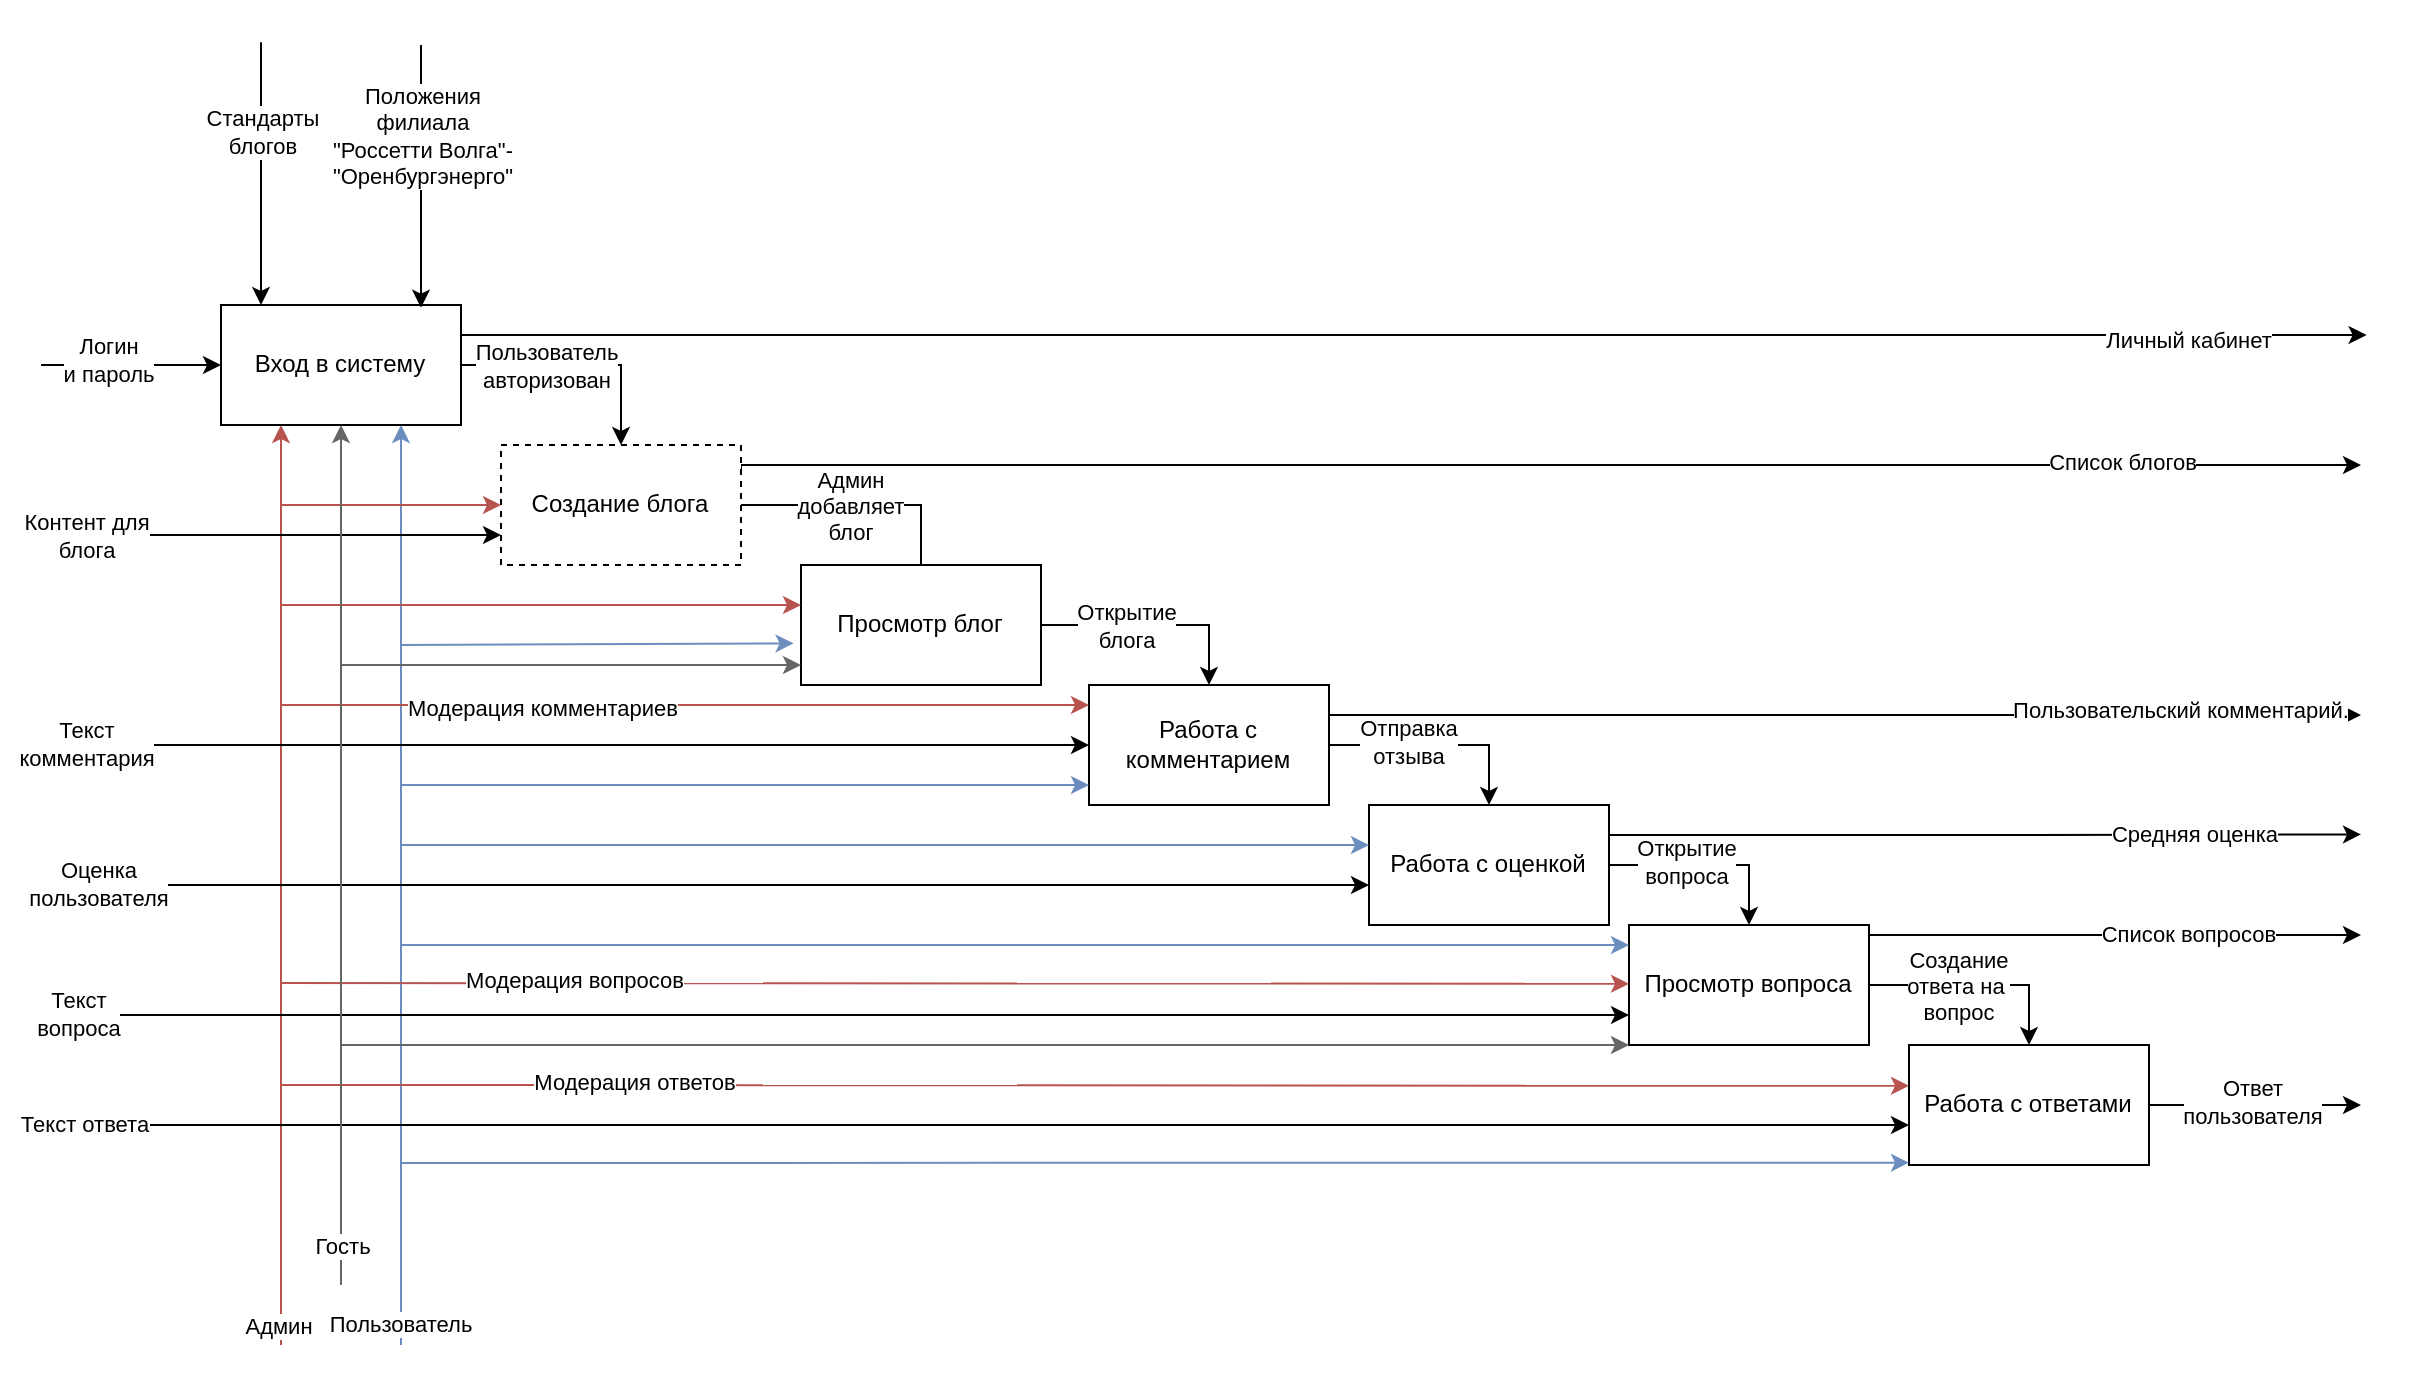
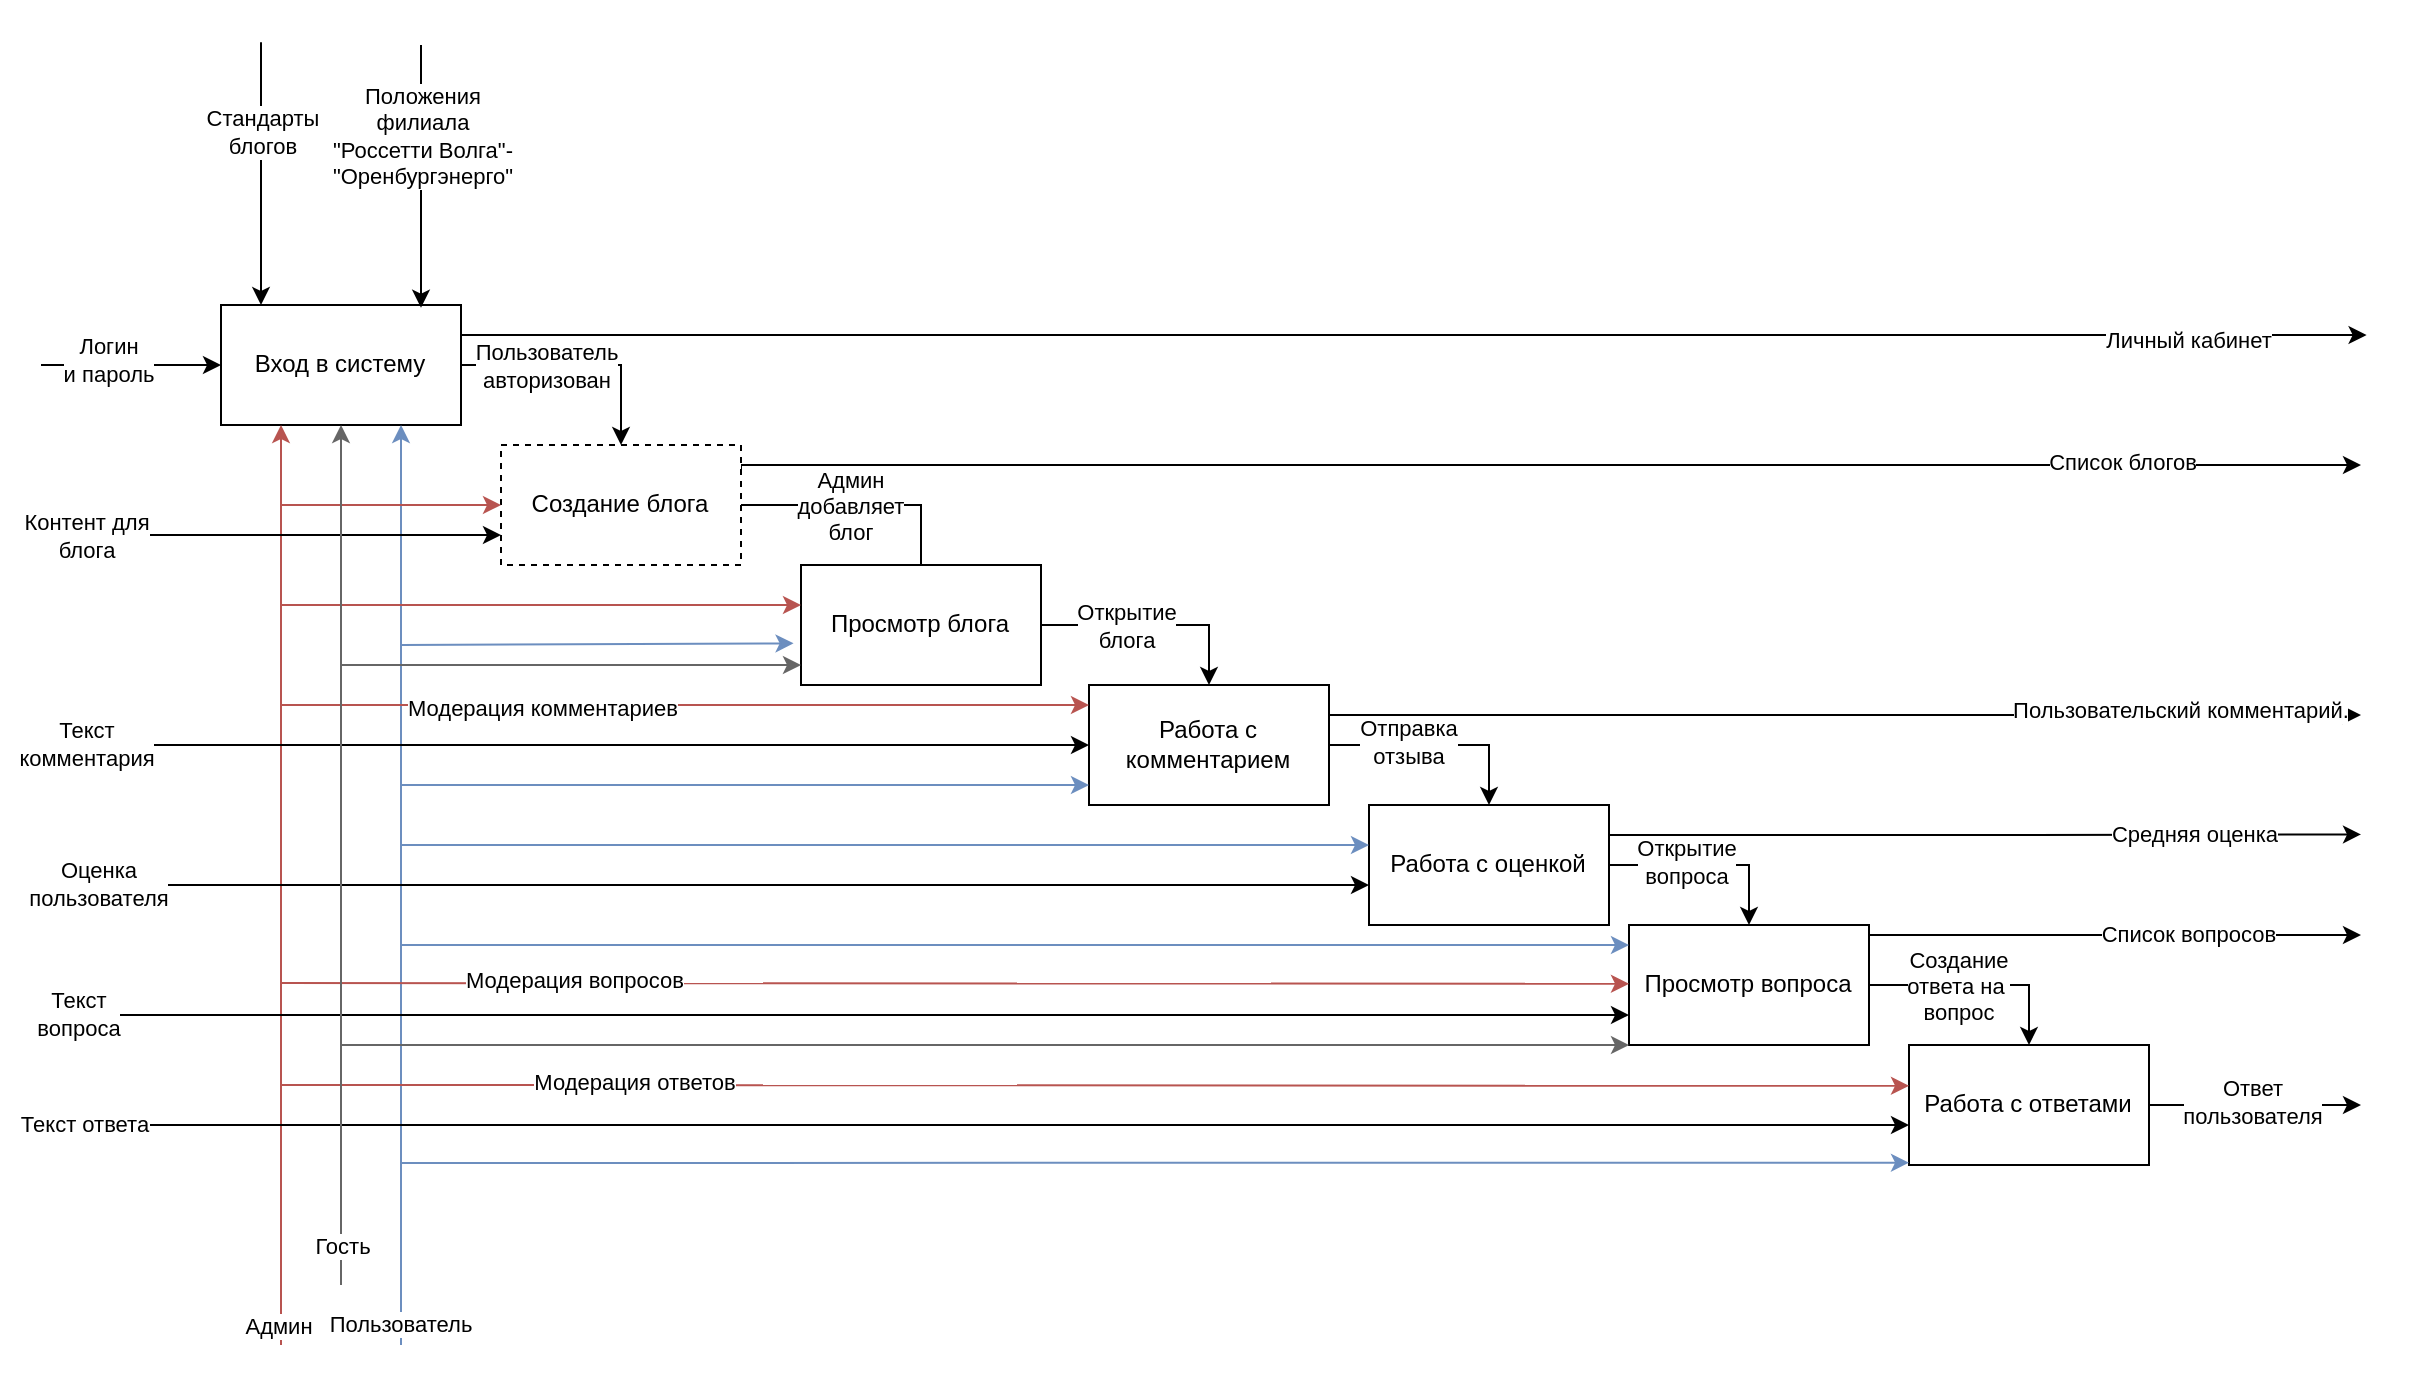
node "Просмотр блог": label "Просмотр блог" -> "Просмотр блога"
